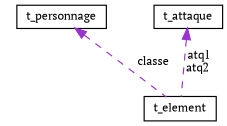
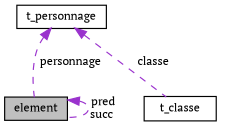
node "t_attaque": removed
node "element": added
node "t_element": label "t_element" -> "t_classe"
